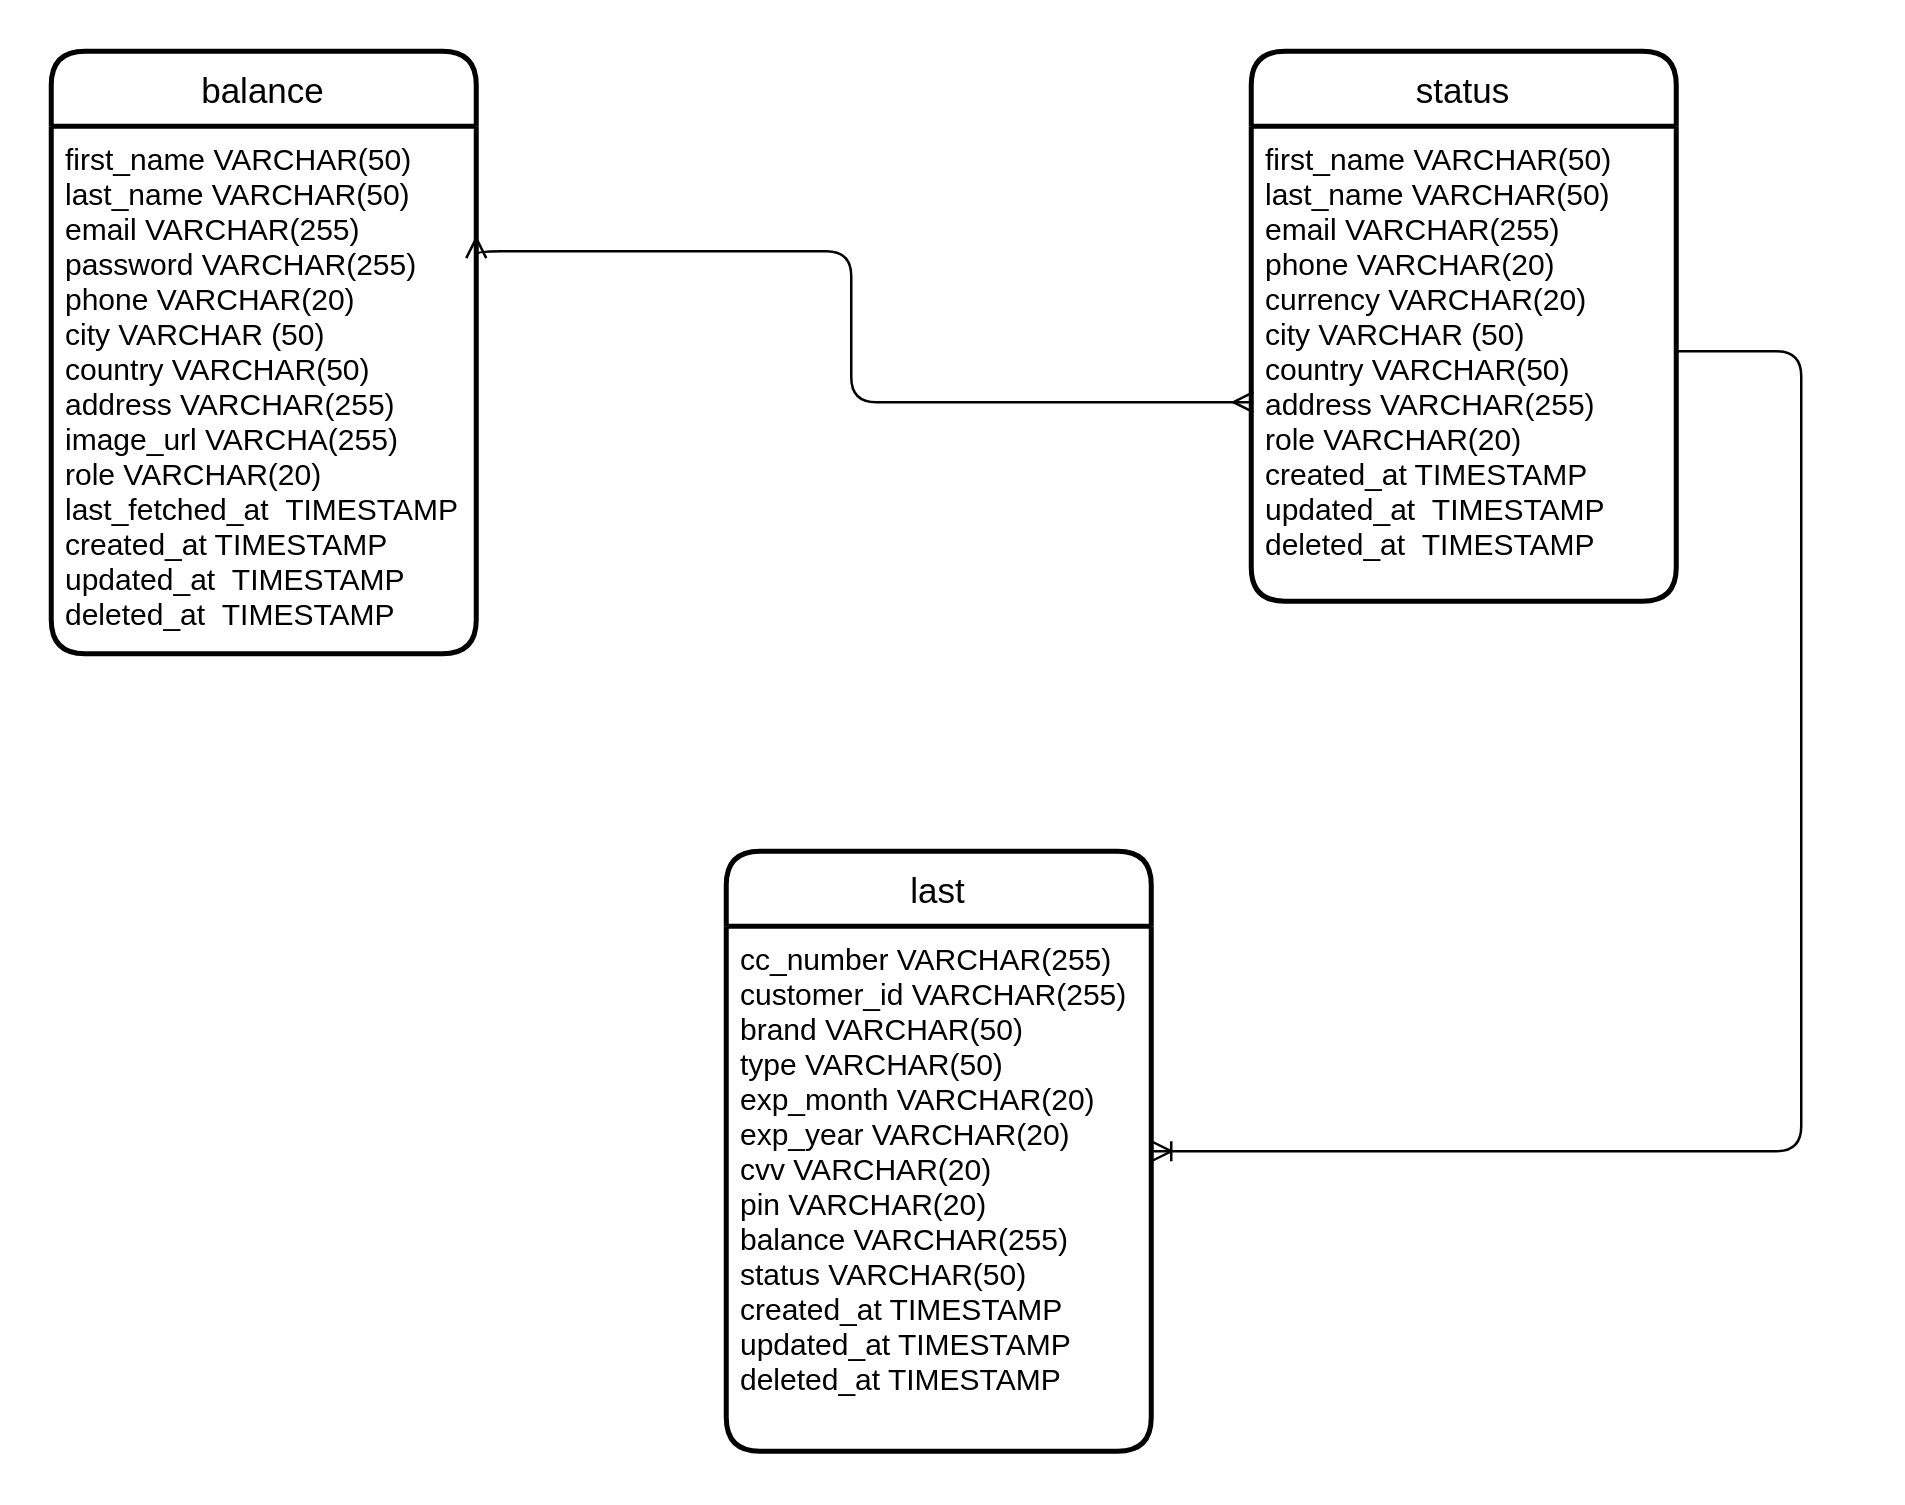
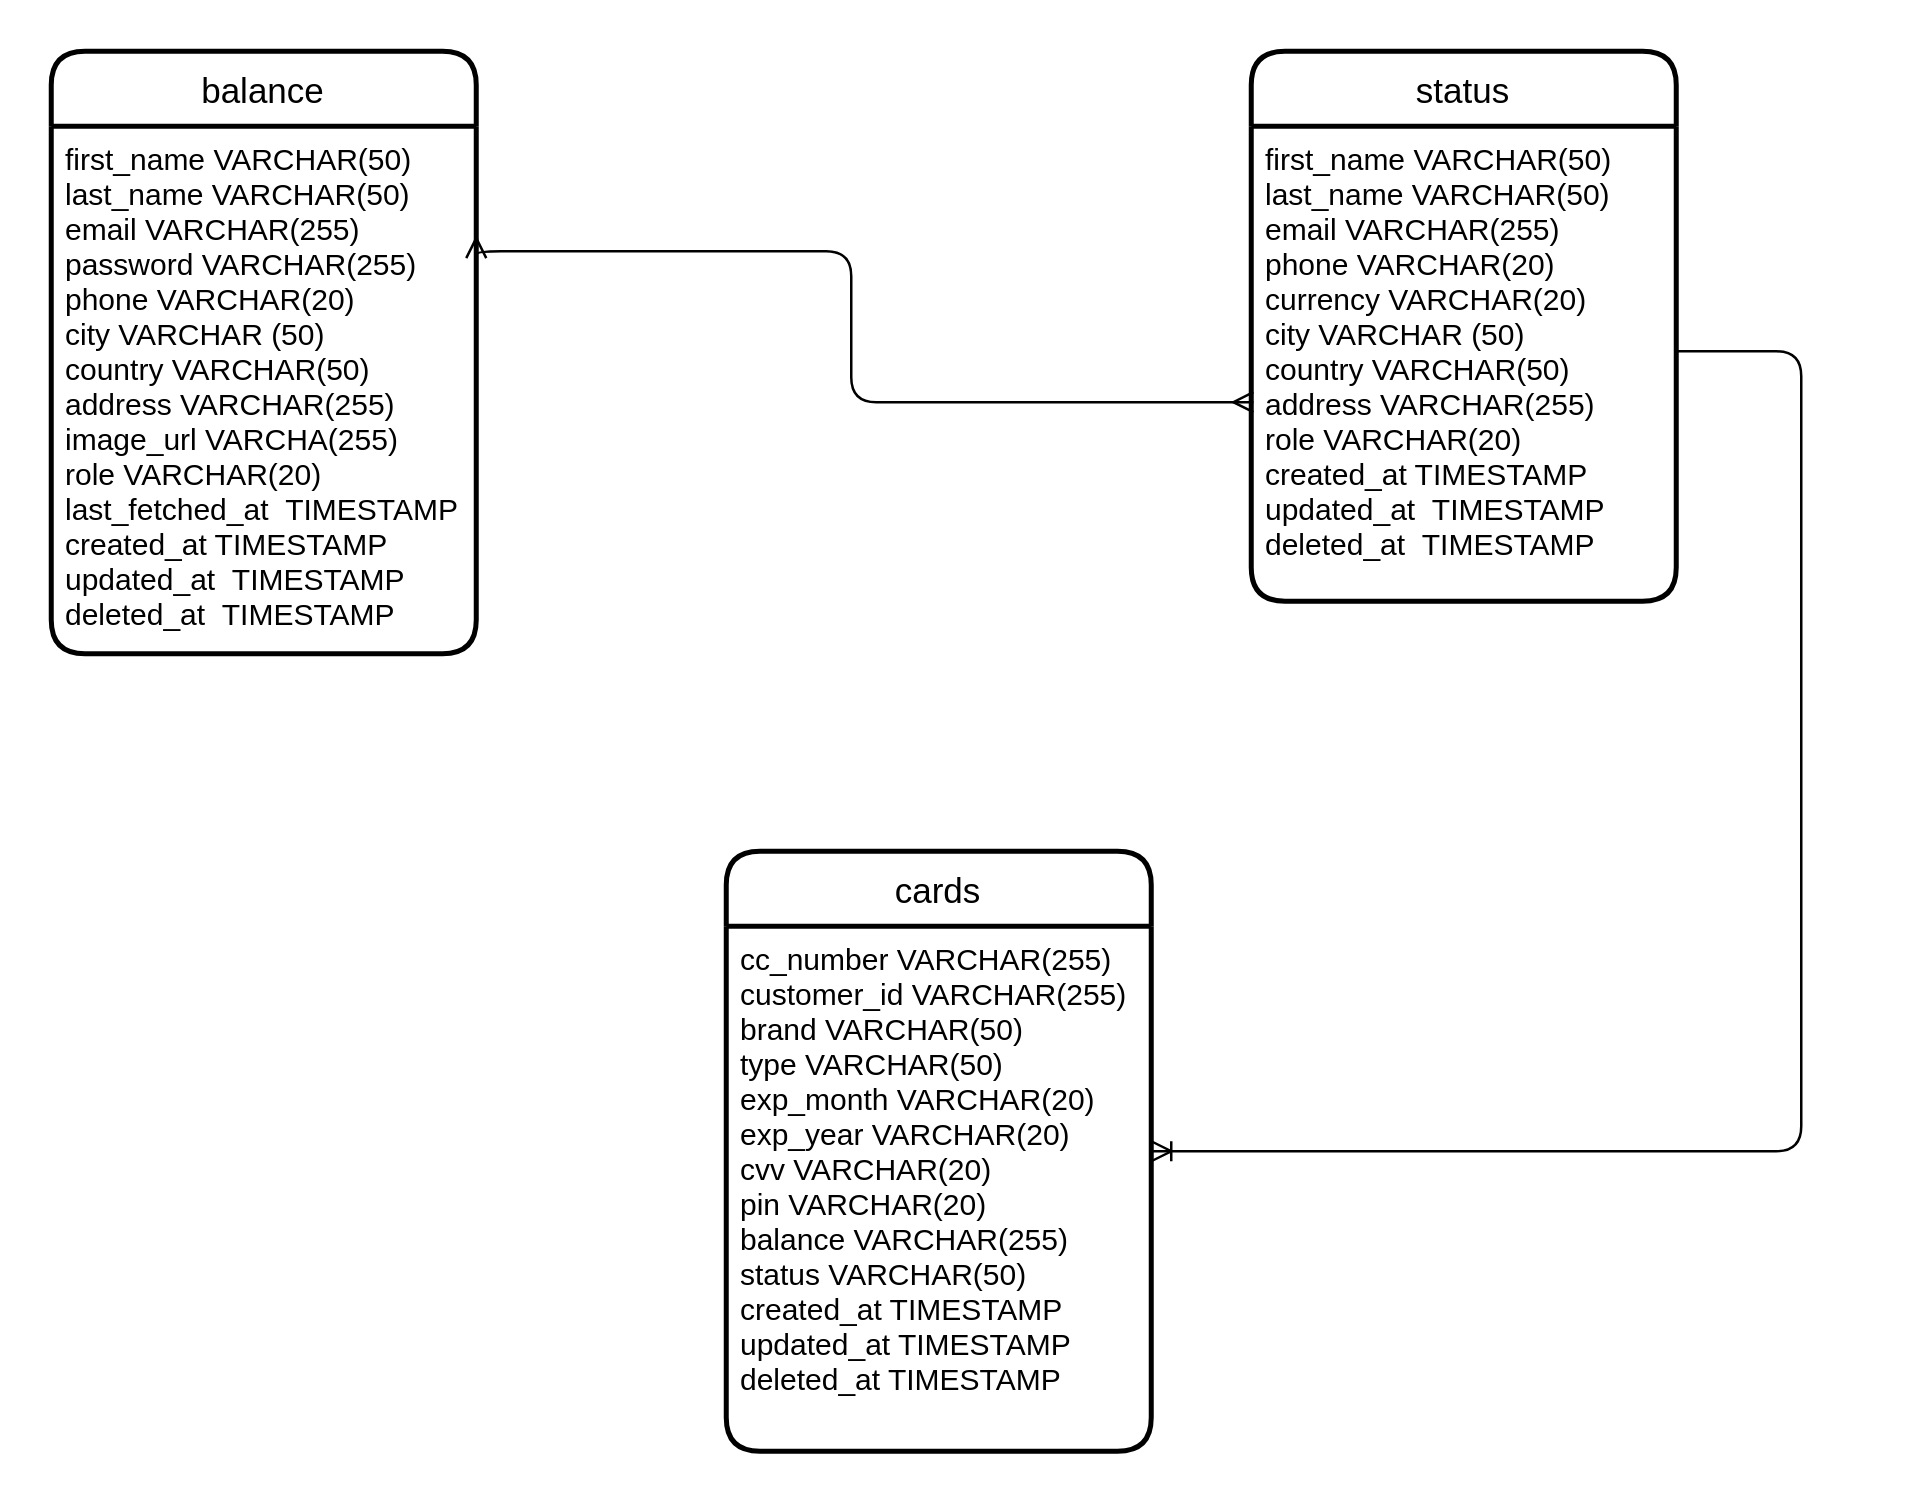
node "last": label "last" -> "cards"
